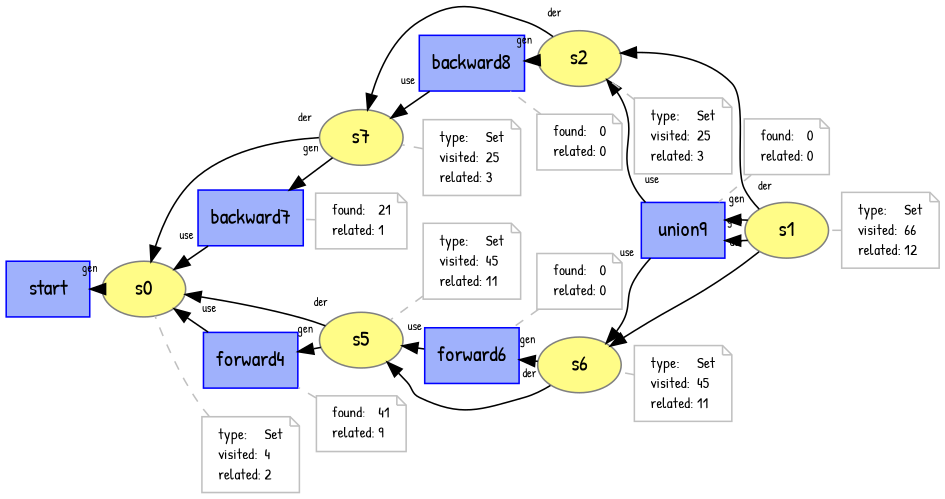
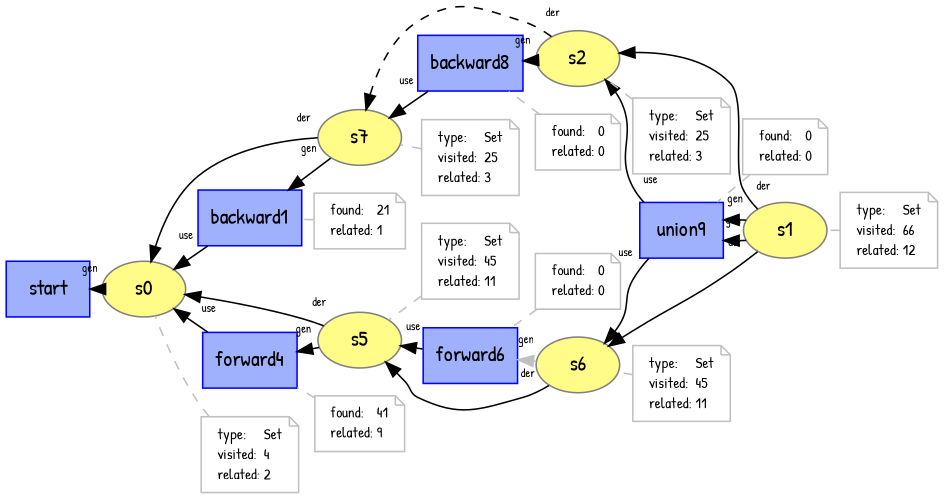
edge "s2" -> "s7": style solid -> dashed
node "backward7": label "backward7" -> "backward1"
edge "s6" -> "forward6": color black -> gray
